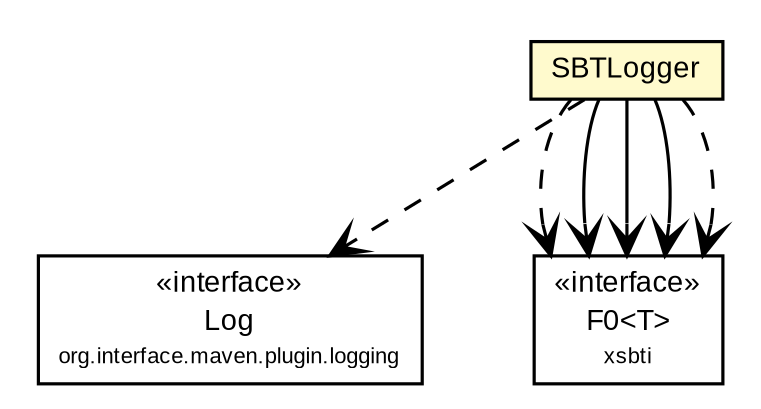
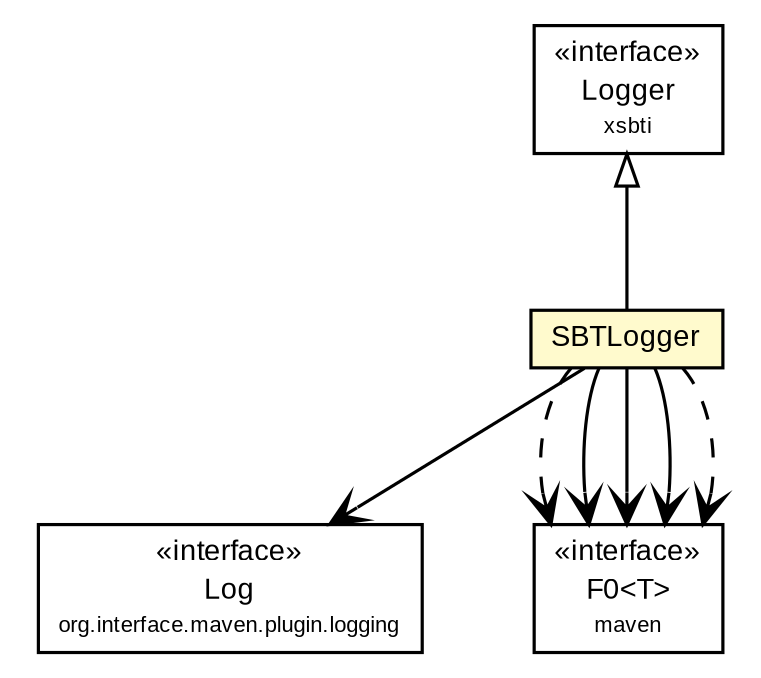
node "Logger": added
edge "SBTLogger" -> "Log": style dashed -> solid
node "F0<T>": text "xsbti" -> "maven"
